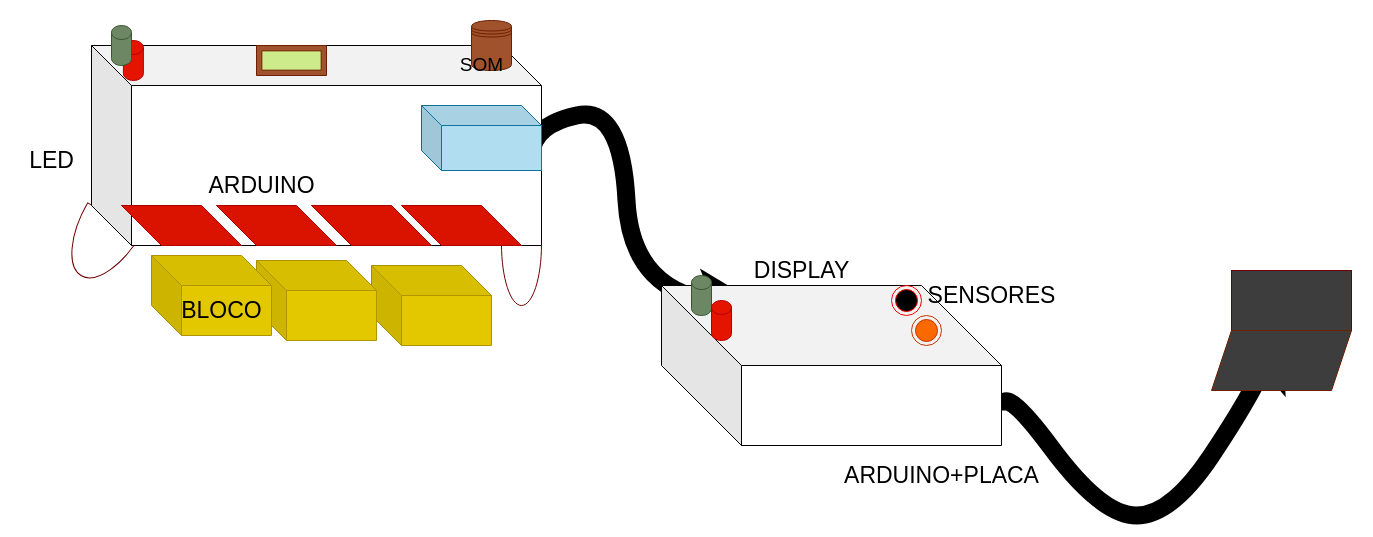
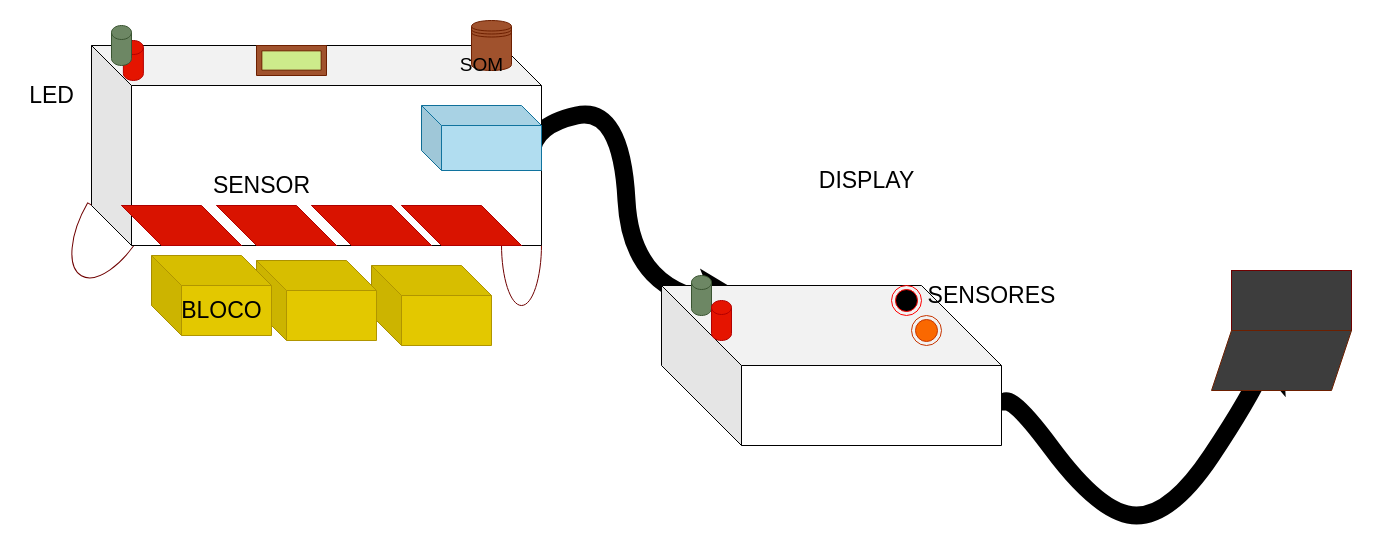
node "LED": moved (51, 161) -> (51, 96)
node "ARDUINO": label "ARDUINO" -> "SENSOR"
node "DISPLAY": moved (802, 271) -> (867, 181)
node "ARDUINO+PLACA": removed
